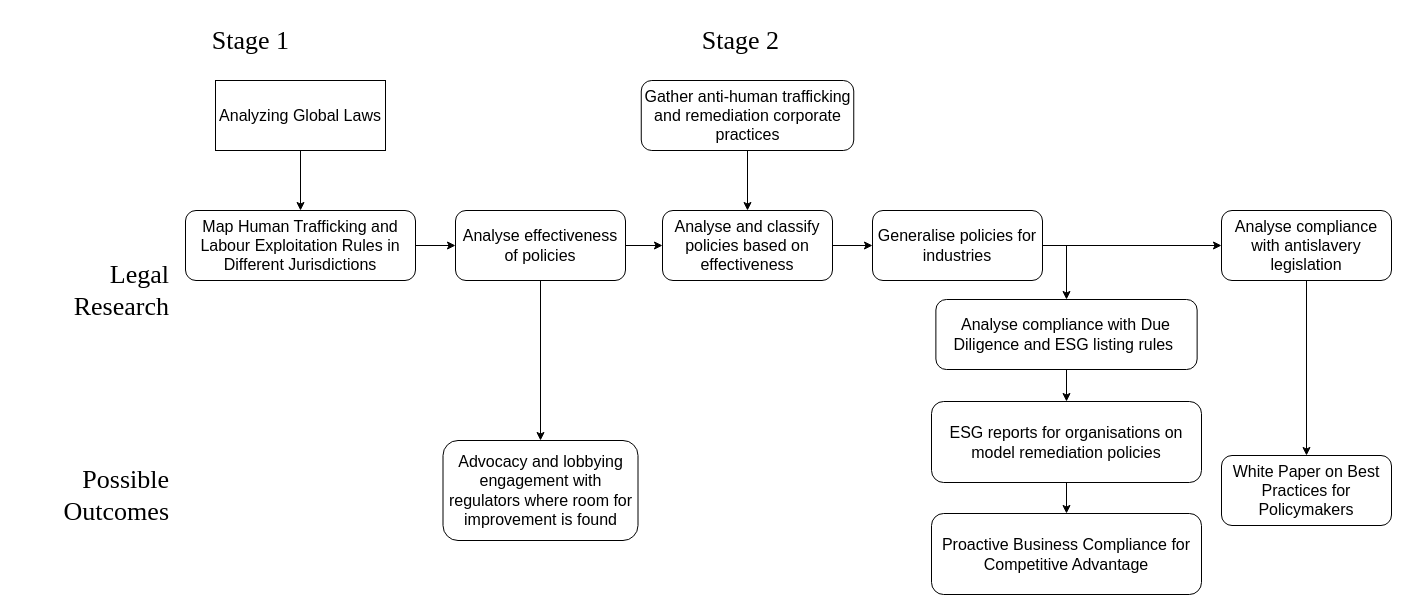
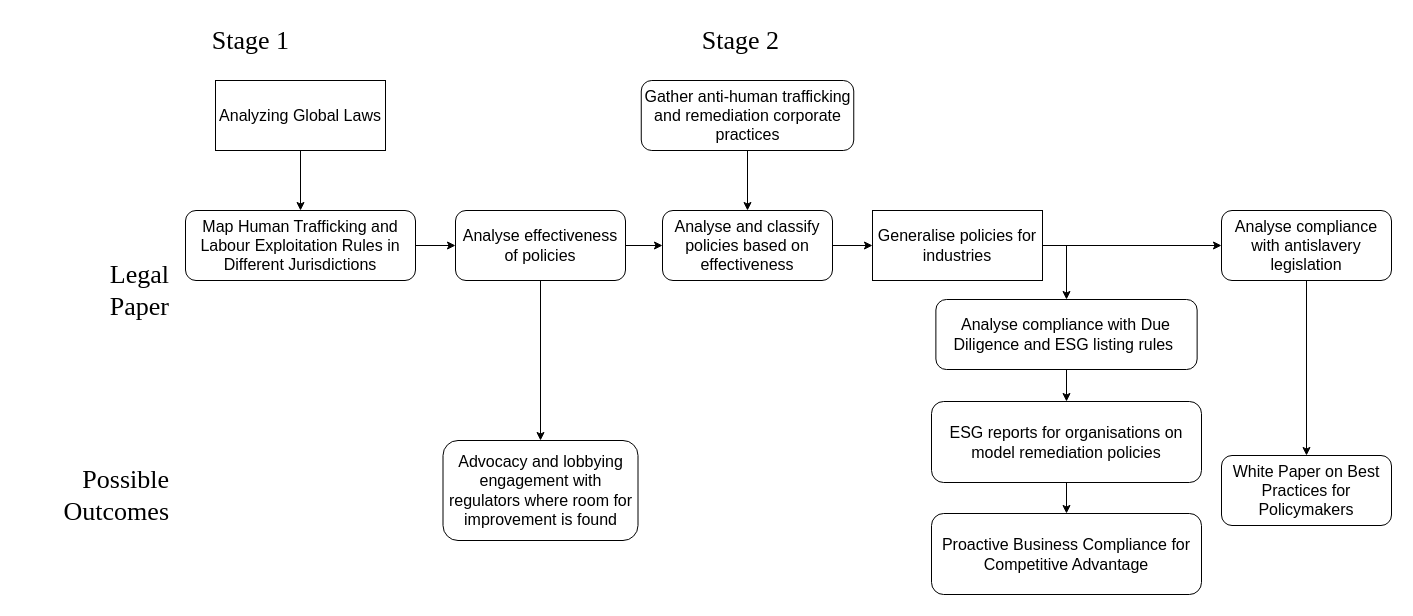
node "Generalise policies for industries": shape rounded rectangle -> rectangle
node "Legal Research": label "Legal Research" -> "Legal Paper"
